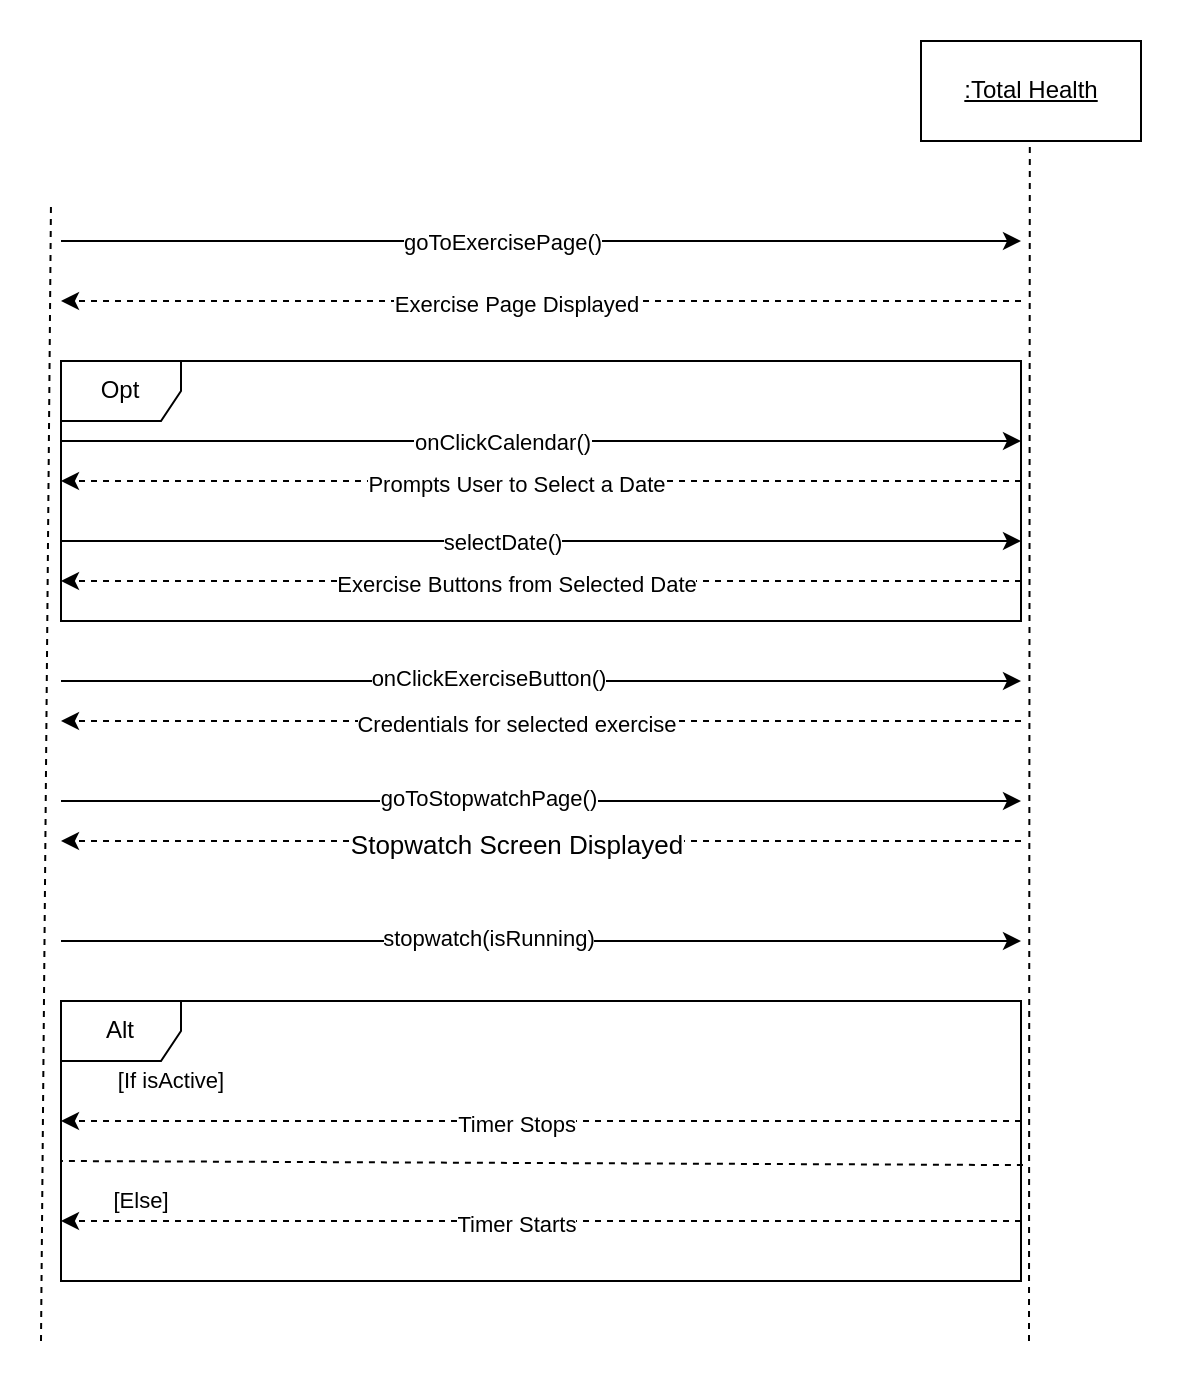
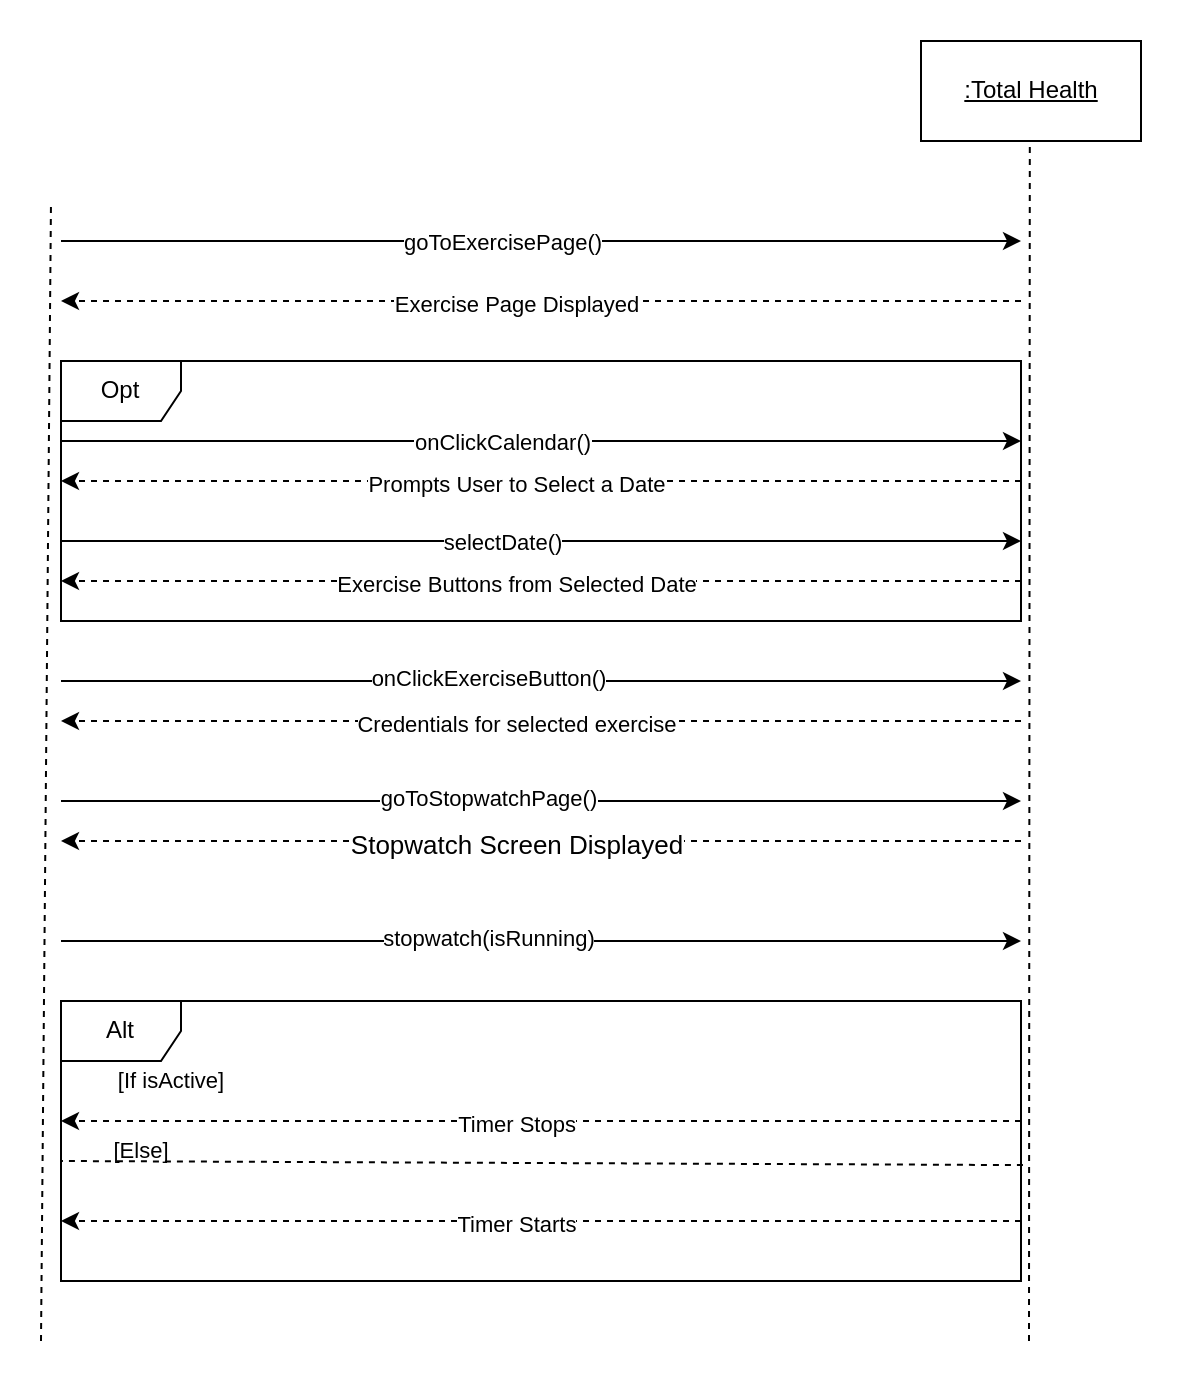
node "[Else]": moved (141, 1201) -> (141, 1151)
